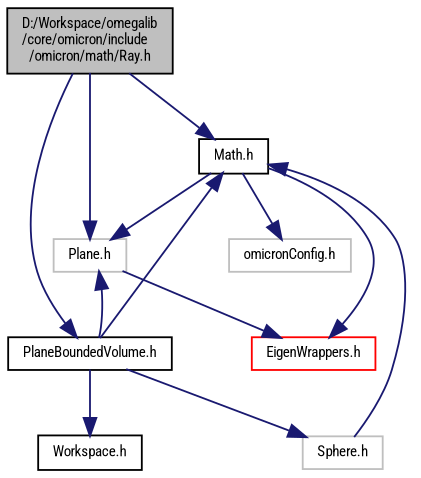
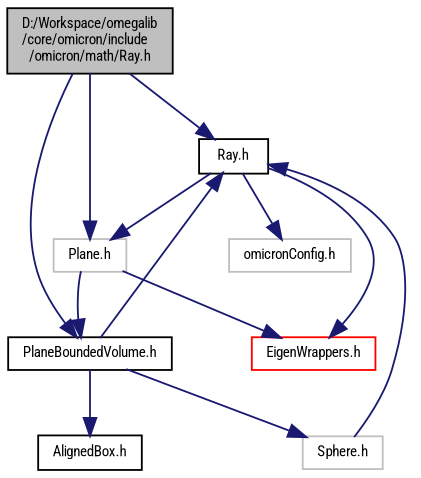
node "Math.h": label "Math.h" -> "Ray.h"
edge "PlaneBoundedVolume.h" -> "Plane.h": reversed
node "Workspace.h": label "Workspace.h" -> "AlignedBox.h"
